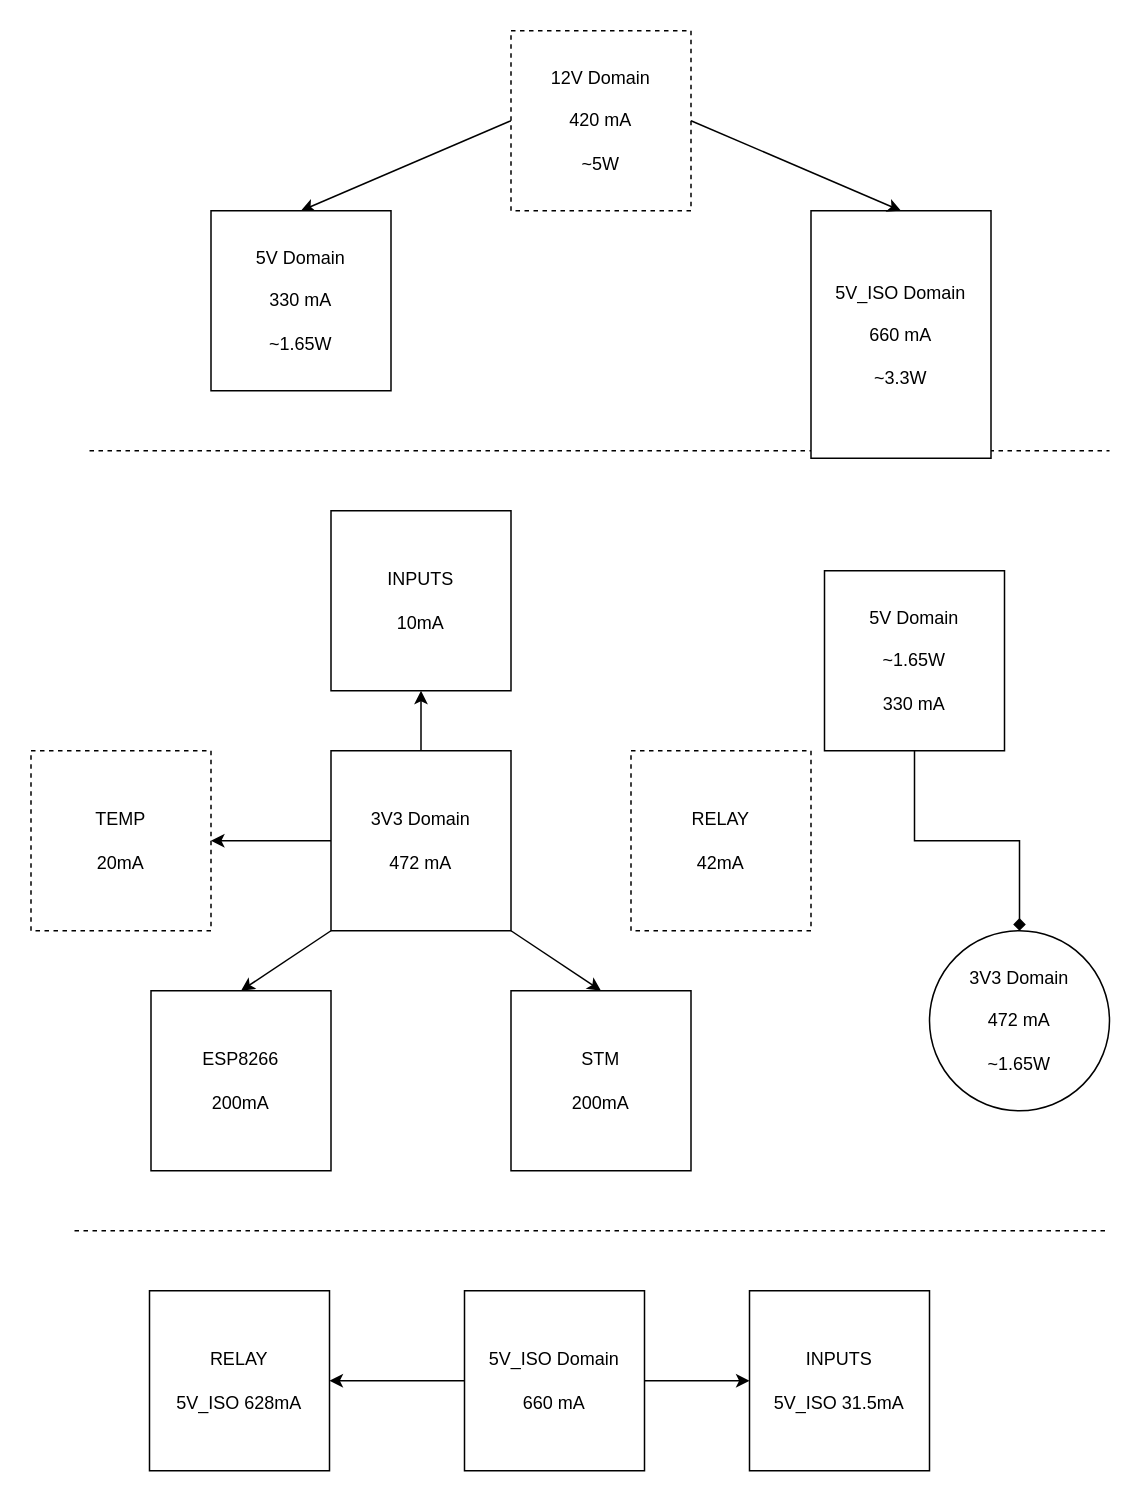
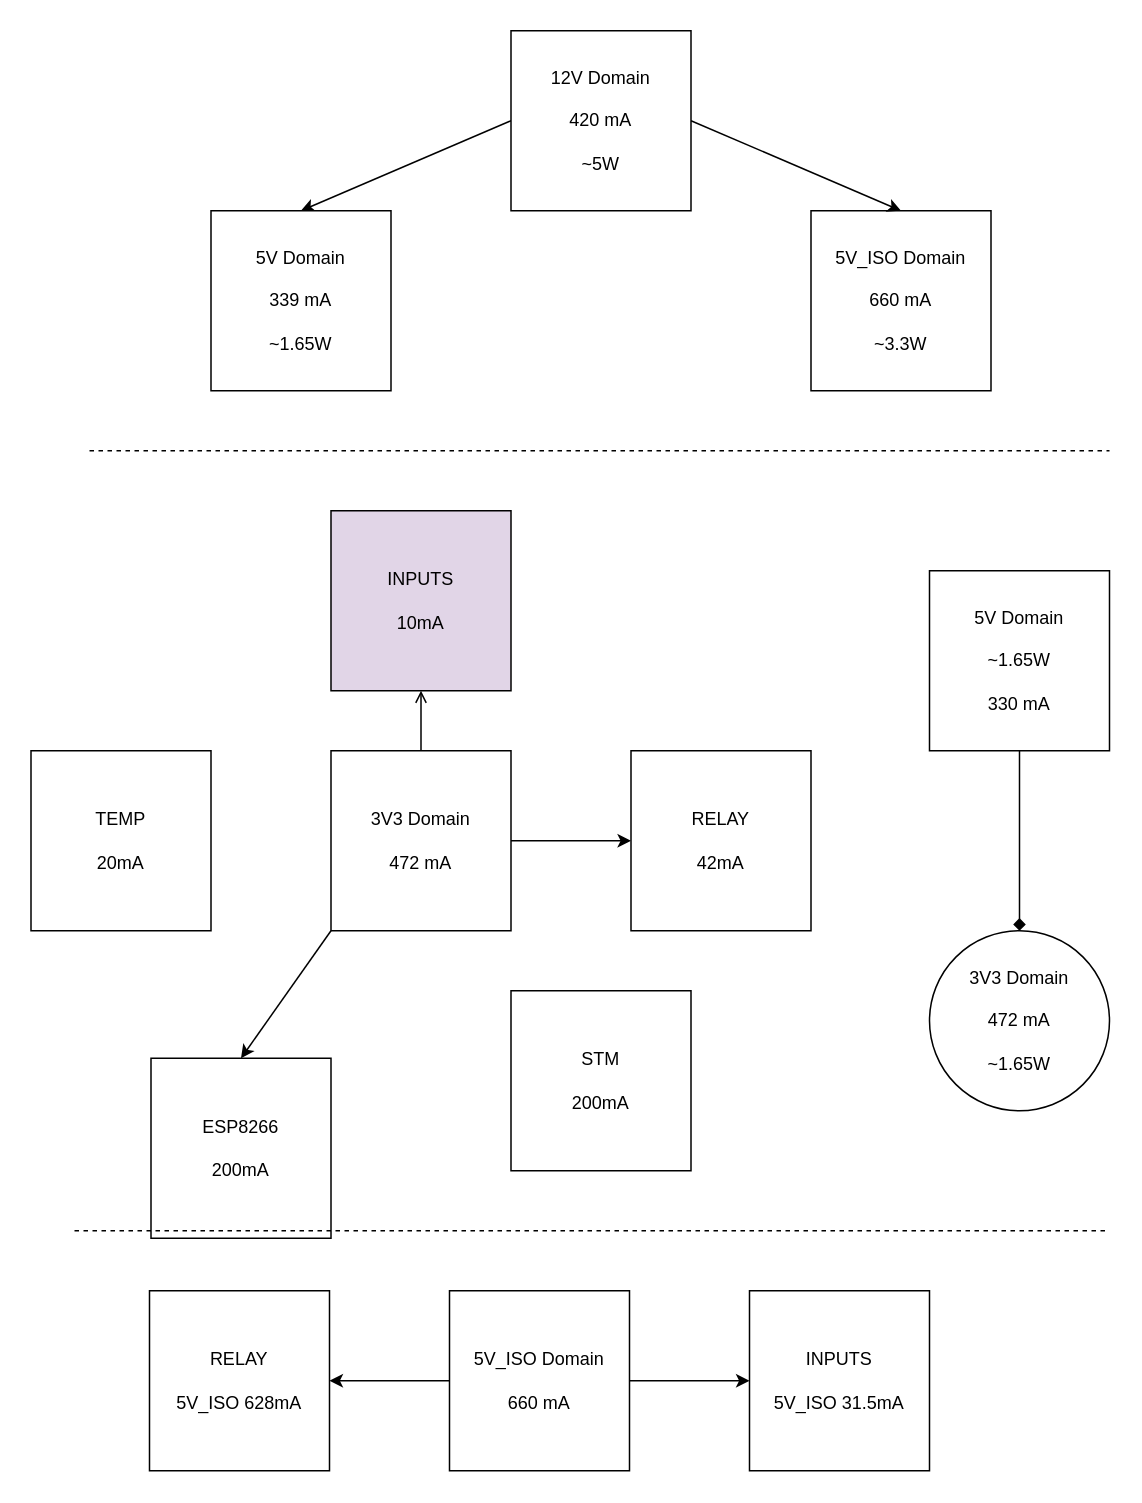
node "12V Domain 420 mA ~5W": style dashed -> solid
node "5V Domain 330 mA ~1.65W": label "5V Domain 330 mA ~1.65W" -> "5V Domain 339 mA ~1.65W"
node "5V_ISO Domain 660 mA ~3.3W": size 180x248 -> 180x180
node "INPUTS 10mA": fillcolor #ffffff -> #e1d5e7
node "5V Domain ~1.65W 330 mA": moved (914, 661) -> (1019, 661)
edge "3V3 Domain 472 mA" -> "INPUTS 10mA": arrowhead classic -> open
node "TEMP 20mA": style dashed -> solid
edge "3V3 Domain 472 mA" -> "TEMP 20mA": removed
edge "3V3 Domain 472 mA" -> "RELAY 42mA": added
node "RELAY 42mA": style dashed -> solid
edge "3V3 Domain 472 mA" -> "STM 200mA": removed
node "ESP8266 200mA": moved (241, 1081) -> (241, 1148)
node "5V_ISO Domain 660 mA": moved (554, 1381) -> (539, 1381)
